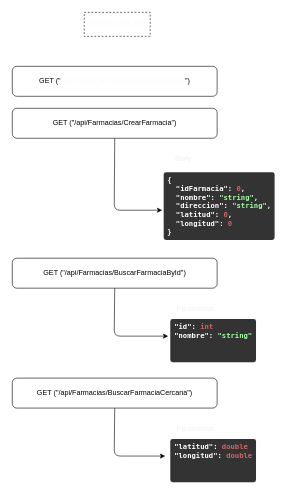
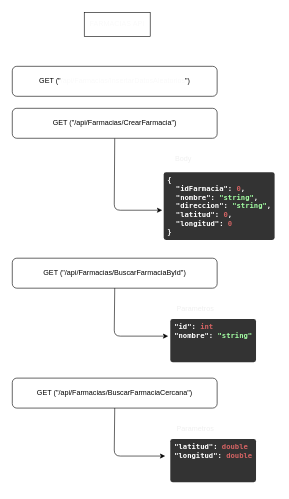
node "FARMACIAS API": style dashed -> solid
